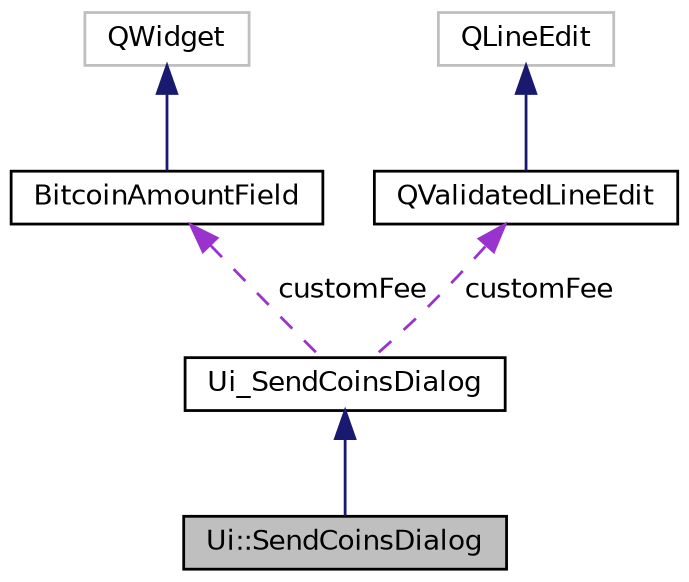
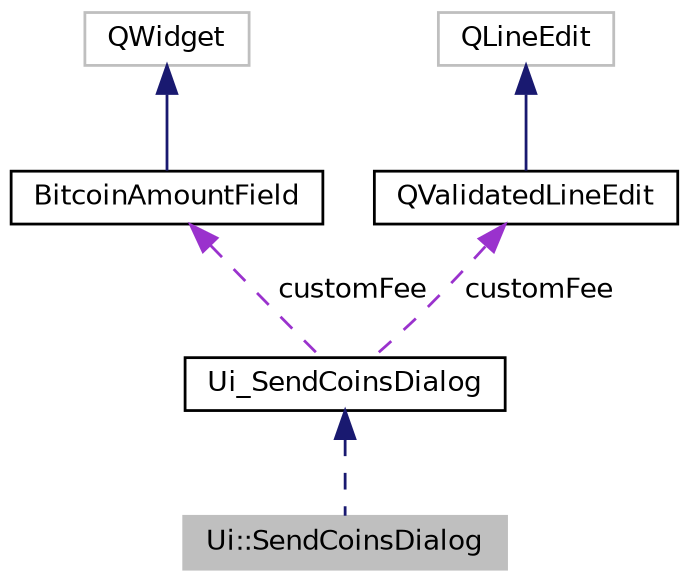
edge "Ui::SendCoinsDialog" -> "Ui_SendCoinsDialog": style solid -> dashed
node "Ui::SendCoinsDialog": color black -> grey75
